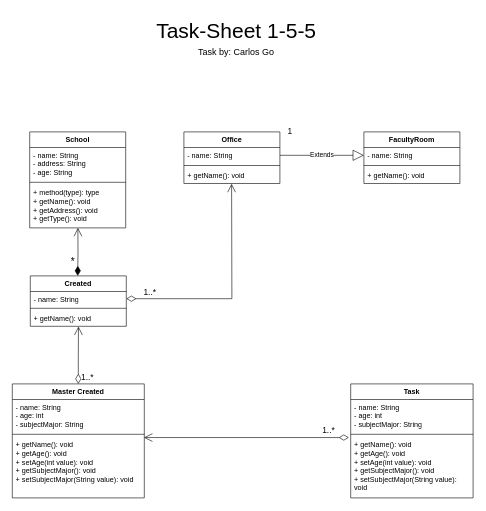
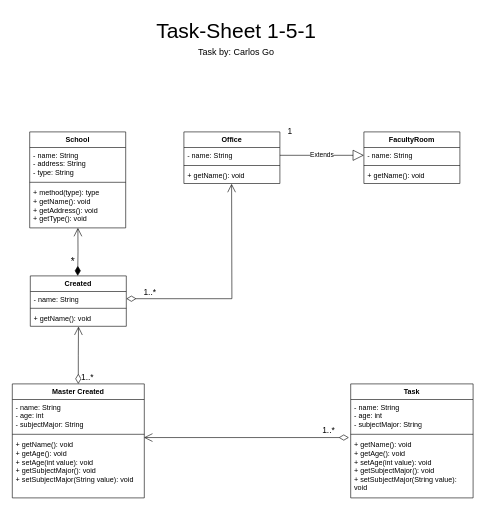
node "Task-Sheet 1-5-5": label "Task-Sheet 1-5-5" -> "Task-Sheet 1-5-1"
node "- name: String - address: String - age: String": label "- name: String - address: String - age: String" -> "- name: String - address: String - type: String"
